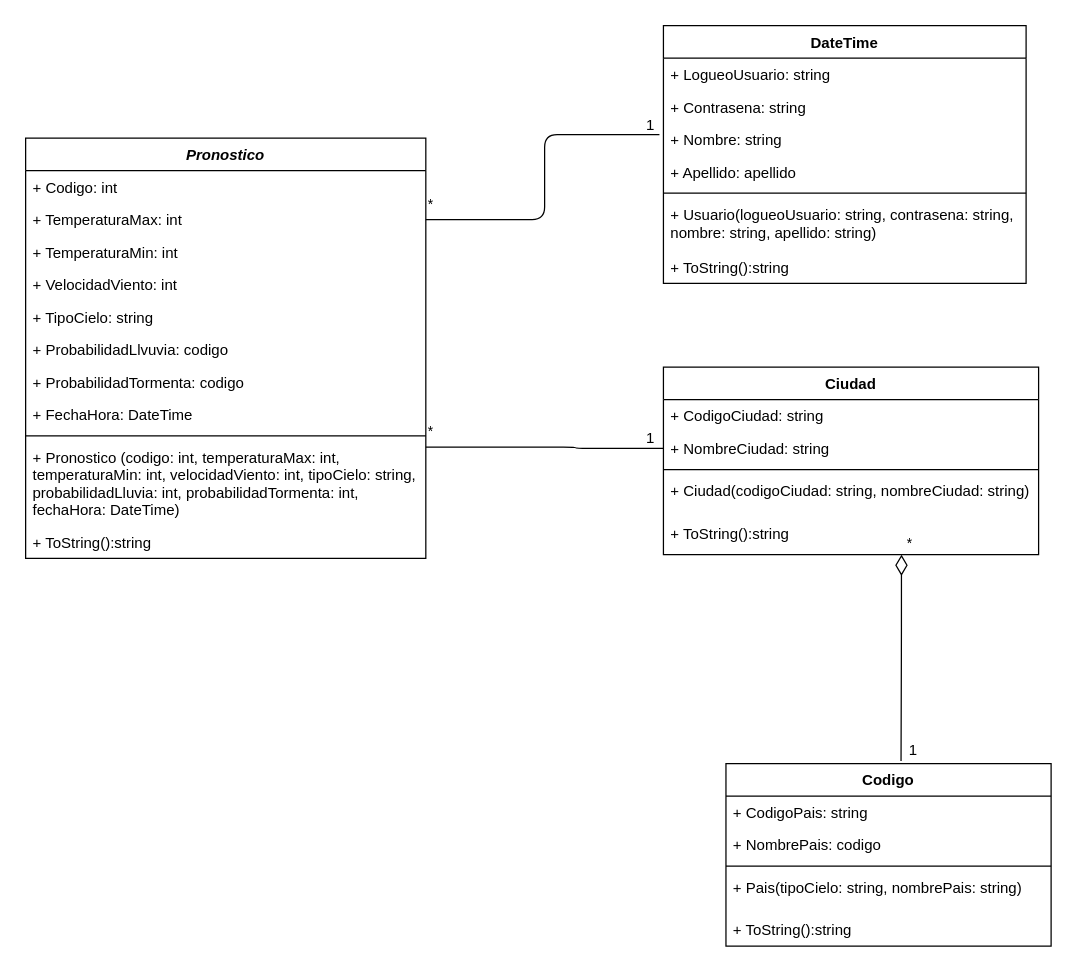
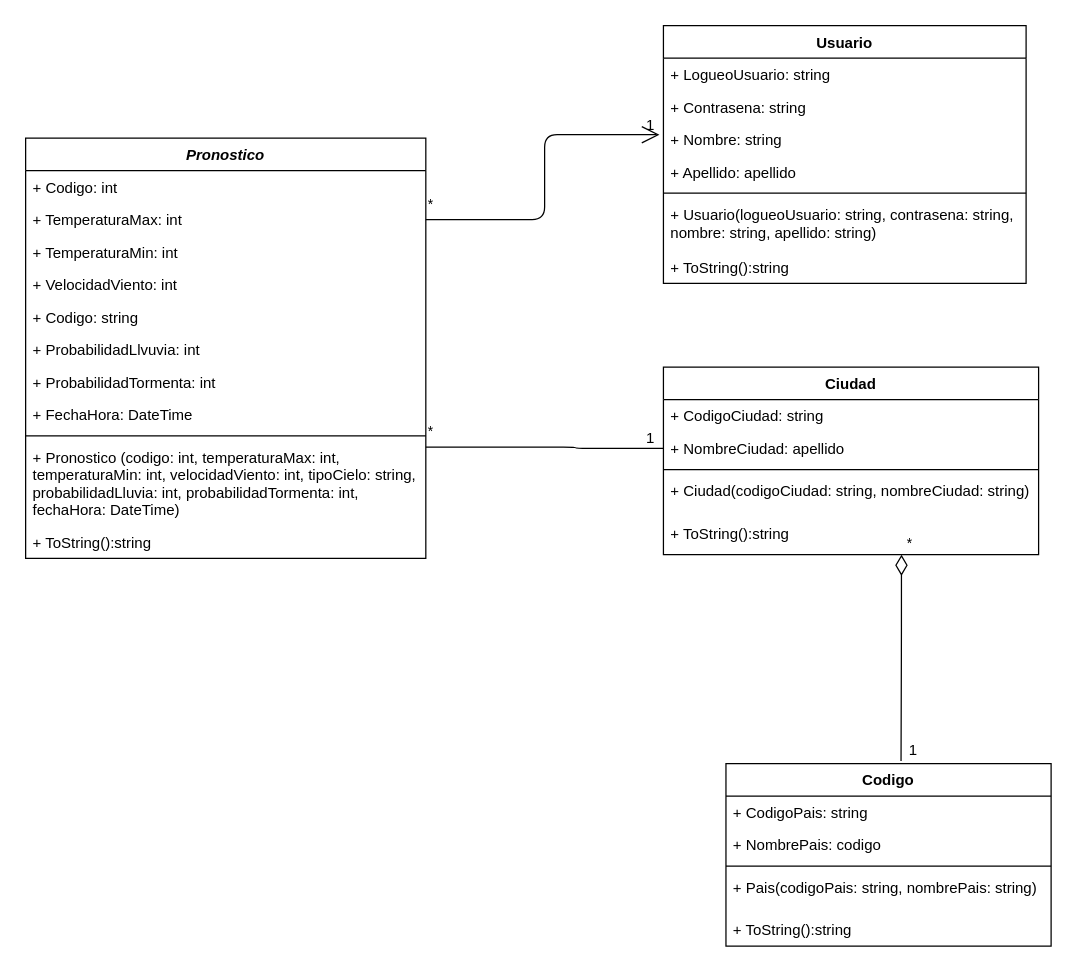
node "DateTime": label "DateTime" -> "Usuario"
edge "+ Contrasena: string" -- "+ TemperaturaMax: int": arrowhead none -> open
node "+ TipoCielo: string": label "+ TipoCielo: string" -> "+ Codigo: string"
node "+ ProbabilidadLlvuvia: codigo": label "+ ProbabilidadLlvuvia: codigo" -> "+ ProbabilidadLlvuvia: int"
node "+ ProbabilidadTormenta: codigo": label "+ ProbabilidadTormenta: codigo" -> "+ ProbabilidadTormenta: int"
node "+ NombreCiudad: string": label "+ NombreCiudad: string" -> "+ NombreCiudad: apellido"
node "+ Pais(tipoCielo: string, nombrePais: string)": label "+ Pais(tipoCielo: string, nombrePais: string)" -> "+ Pais(codigoPais: string, nombrePais: string)"
